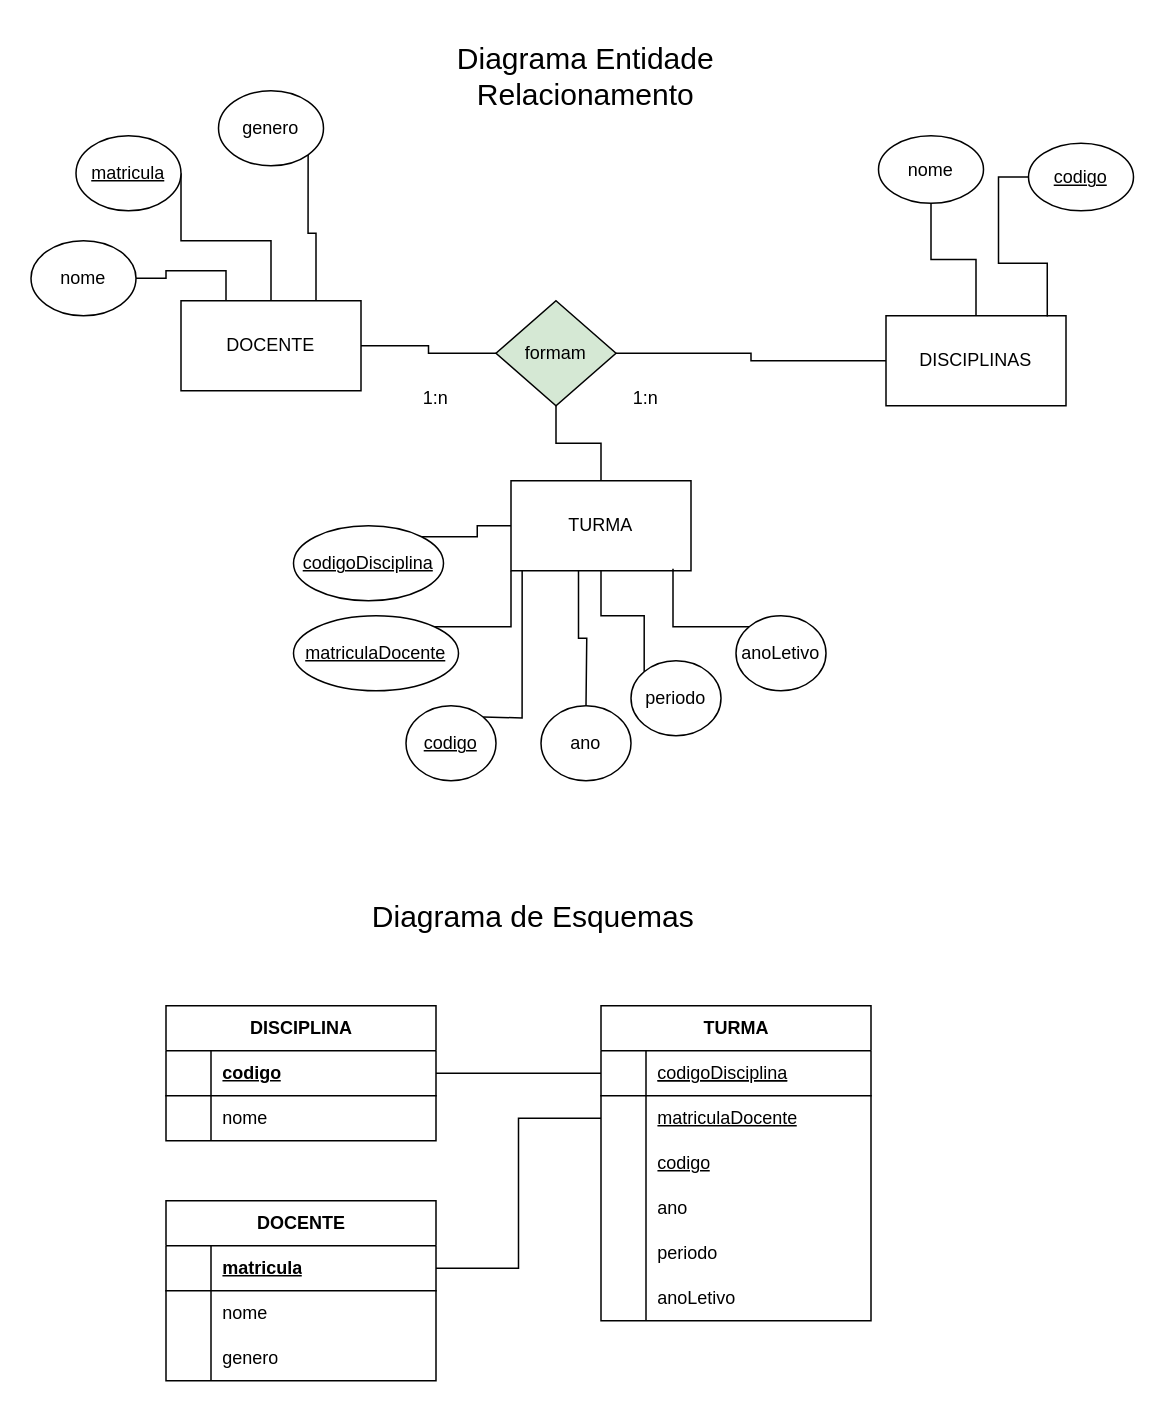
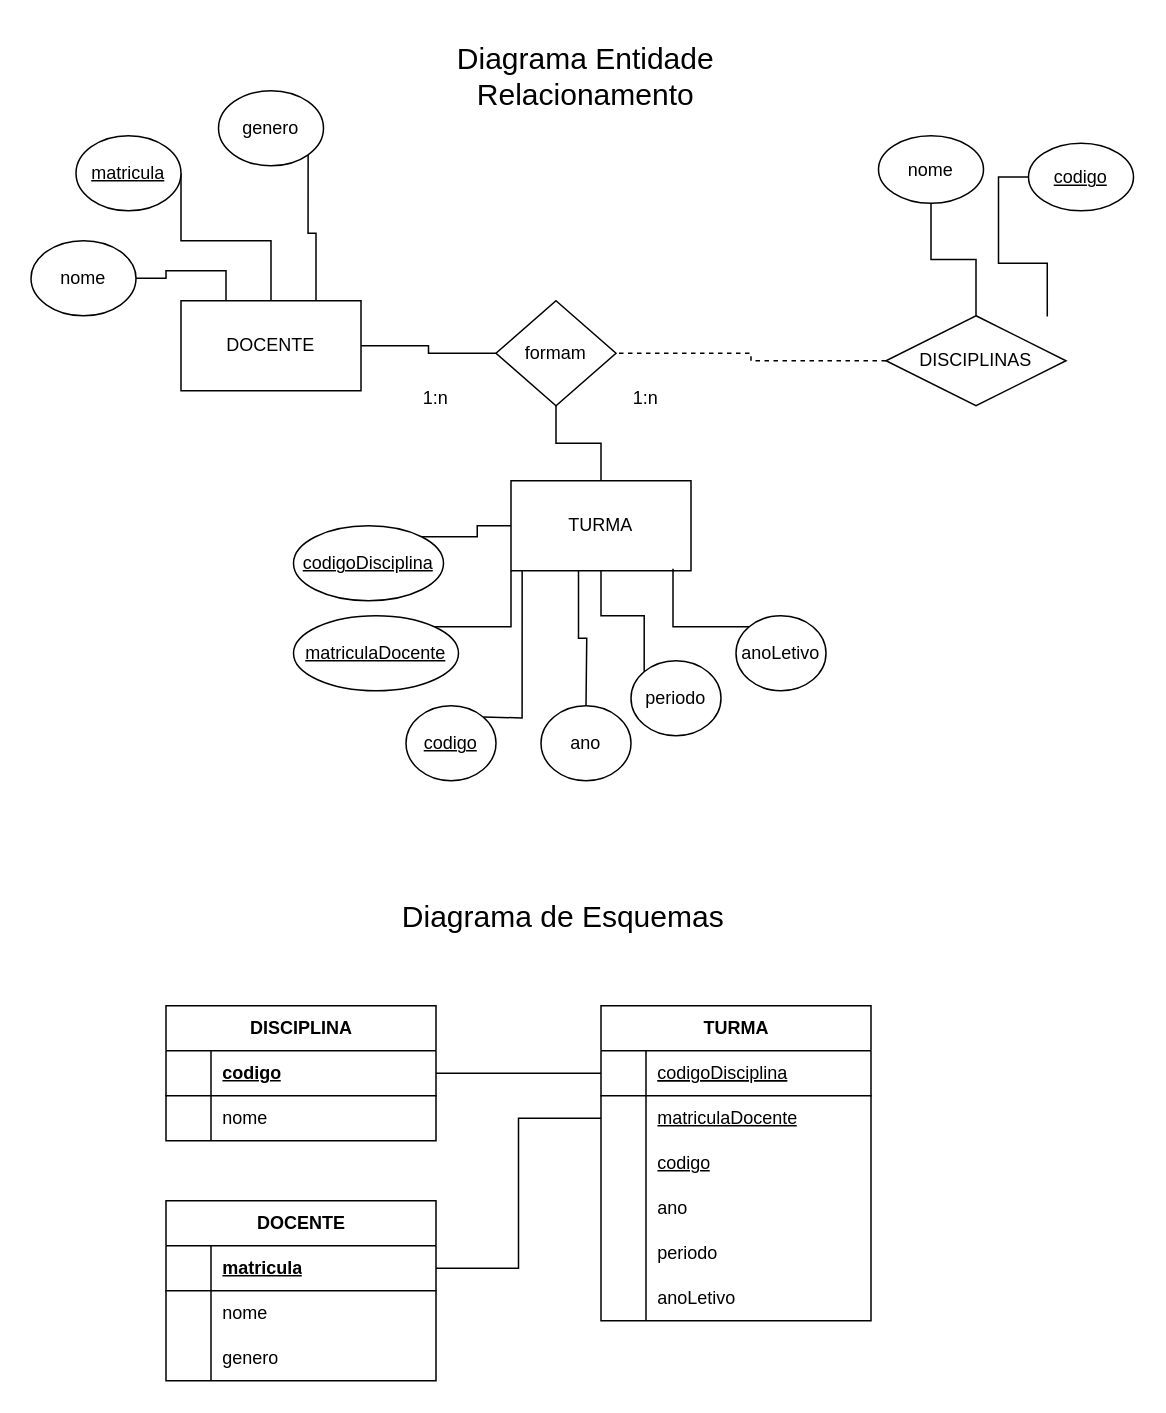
node "formam": fillcolor #d5e8d4 -> #ffffff
edge "formam" -- "DISCIPLINAS": style solid -> dashed
node "DISCIPLINAS": shape rectangle -> diamond
node "Diagrama de Esquemas": moved (533, 916) -> (563, 916)
